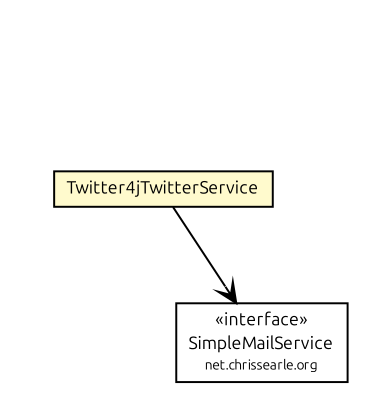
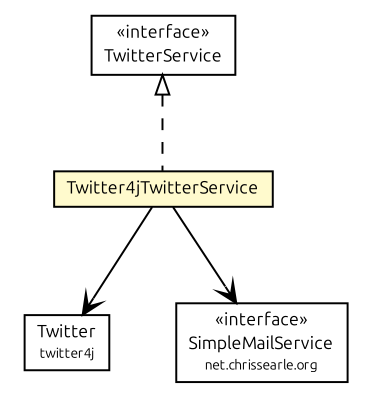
node "TwitterService": added
node "Twitter": added
